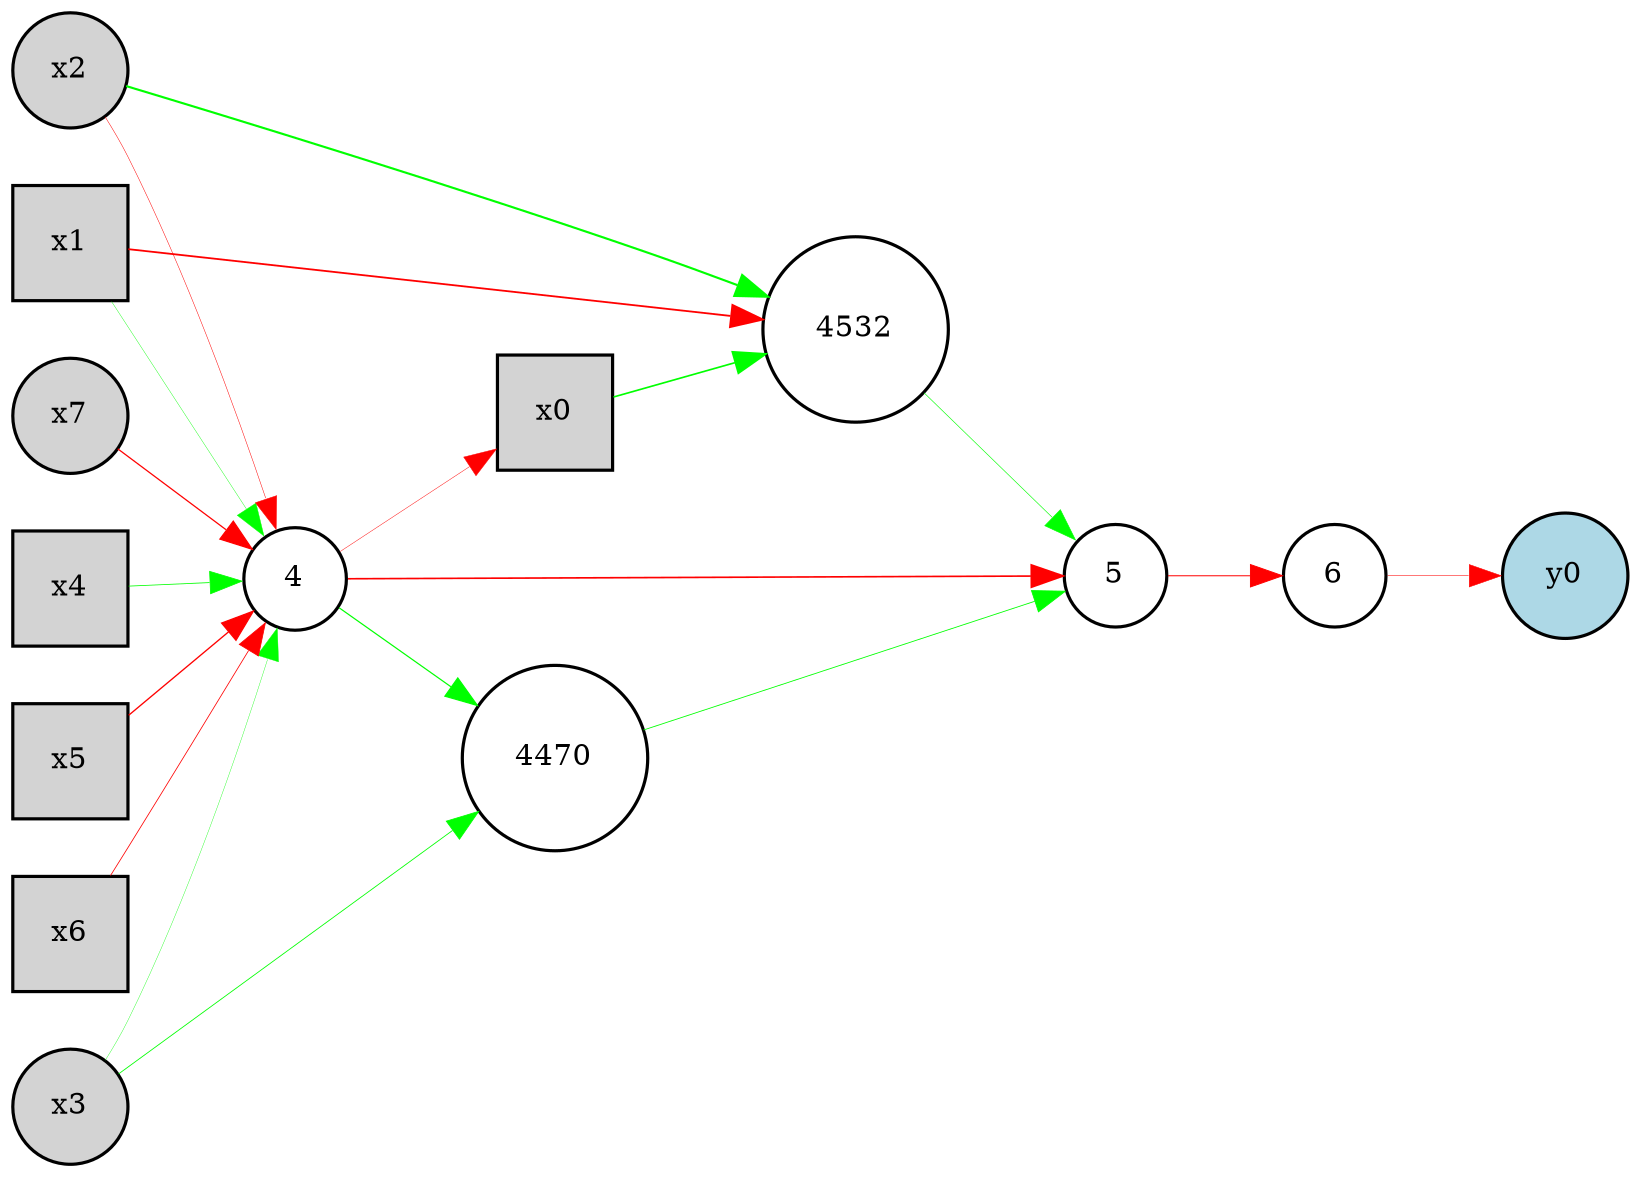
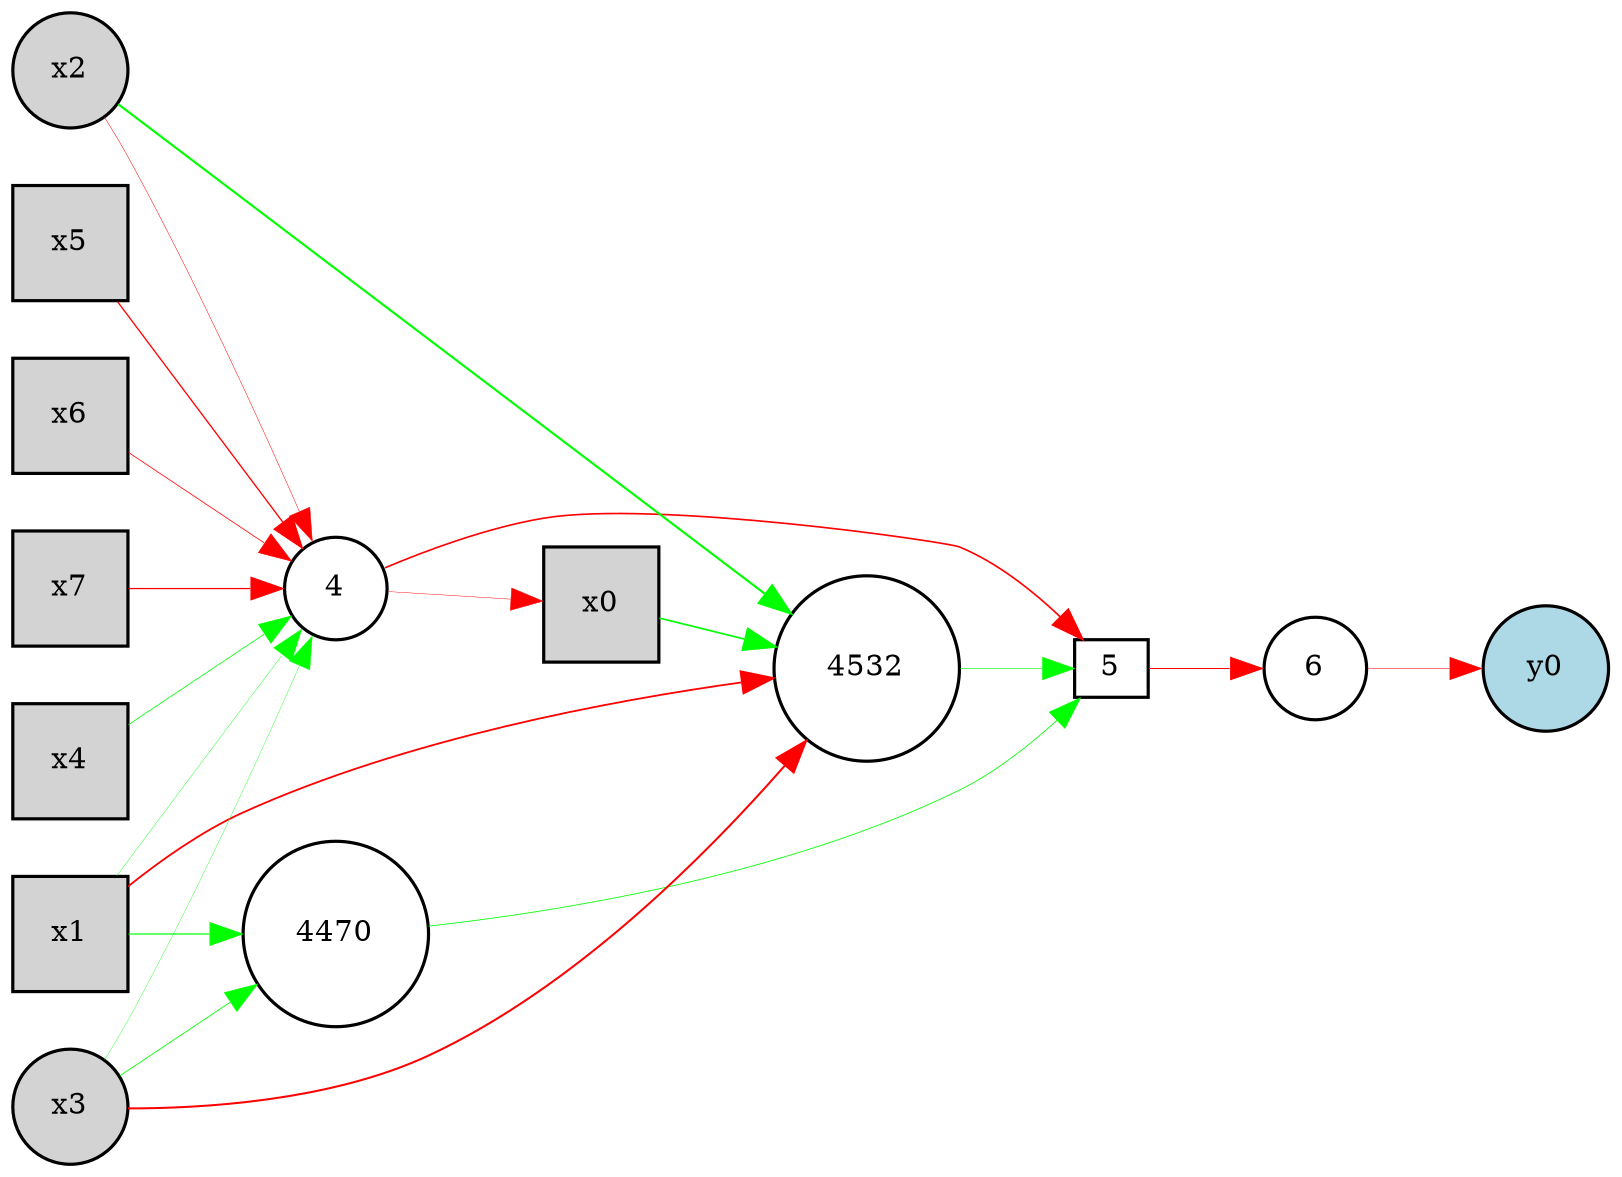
node "x7": shape circle -> box
node "5": shape circle -> box
edge "4" -> "4470": now "x1" -> "4470"
edge "x3" -> "4532": added
